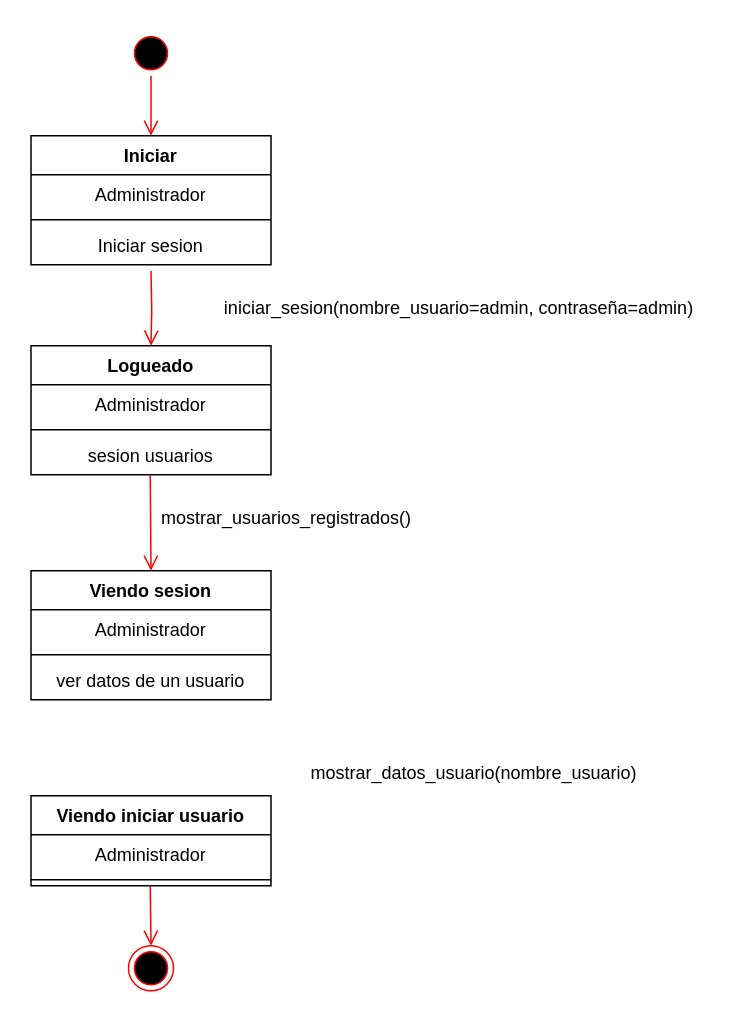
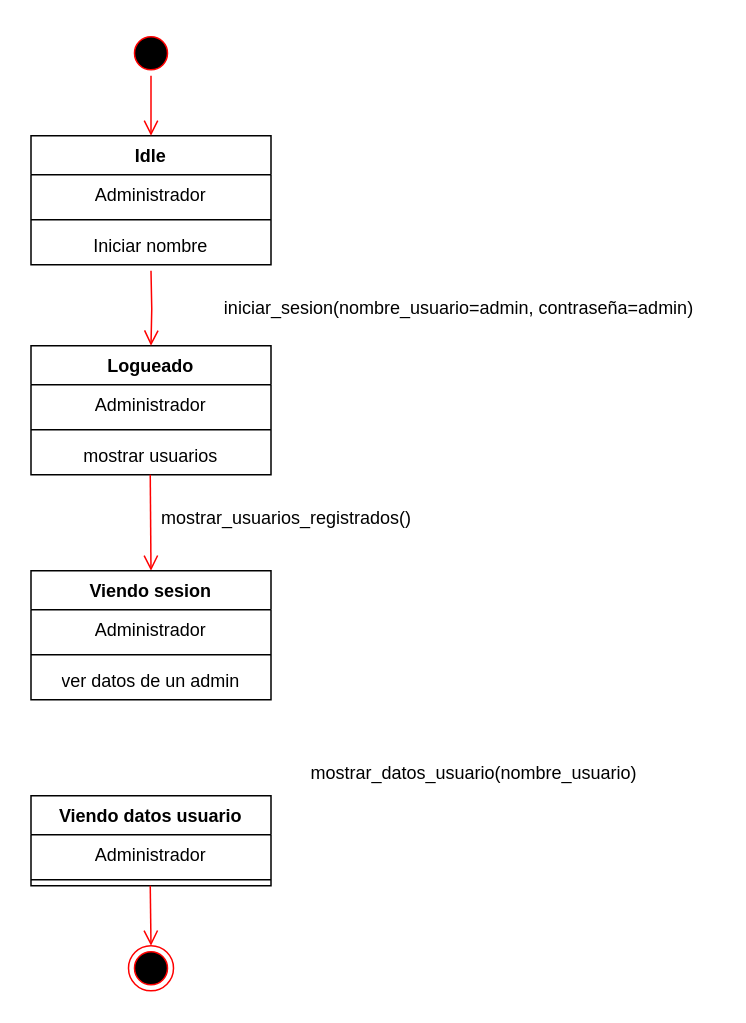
node "Iniciar": label "Iniciar" -> "Idle"
node "Iniciar sesion": label "Iniciar sesion" -> "Iniciar nombre"
node "sesion usuarios": label "sesion usuarios" -> "mostrar usuarios"
node "ver datos de un usuario": label "ver datos de un usuario" -> "ver datos de un admin"
node "Viendo iniciar usuario": label "Viendo iniciar usuario" -> "Viendo datos usuario"
